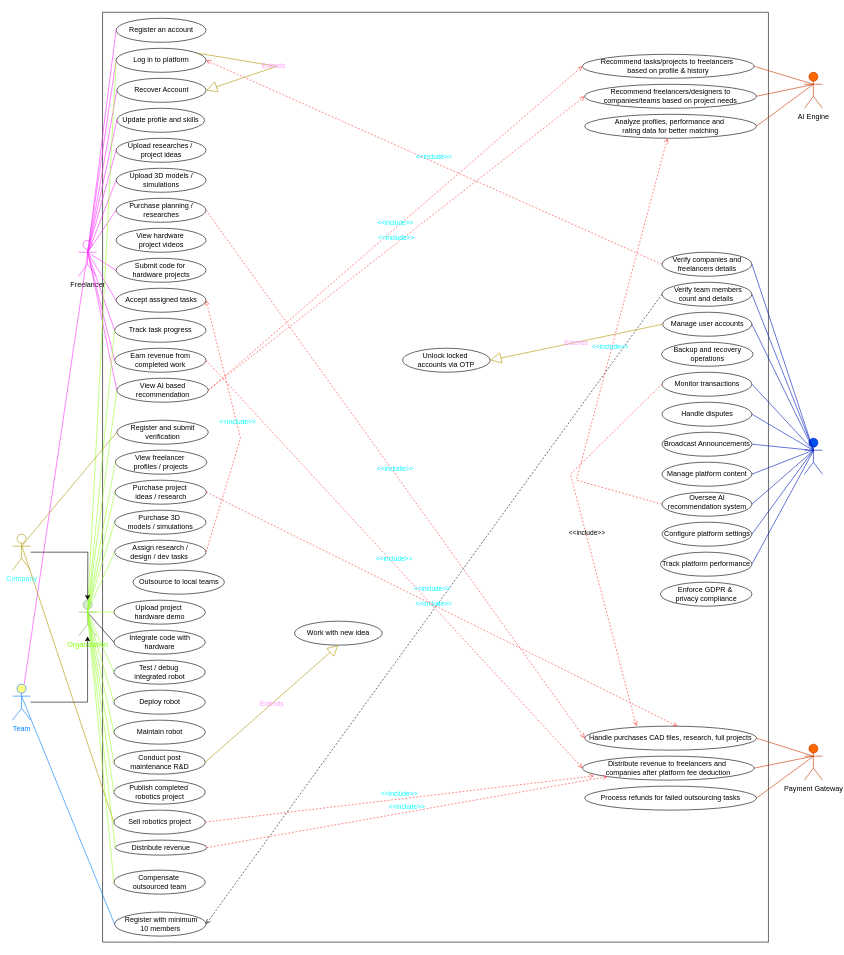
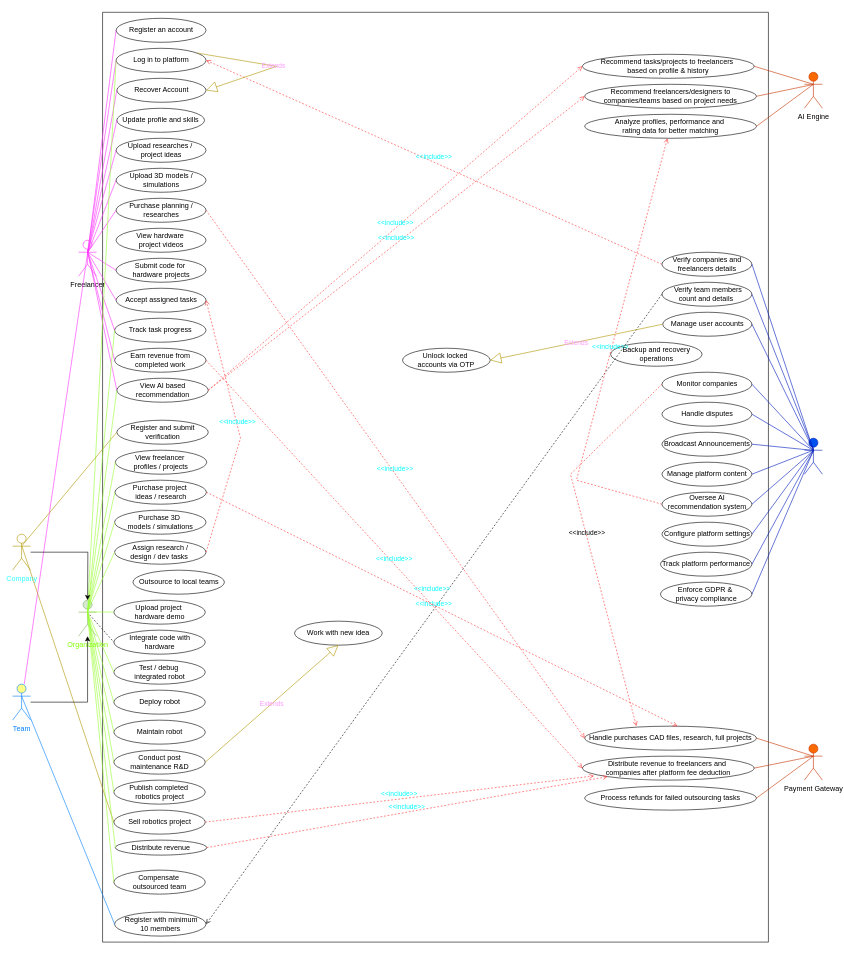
node "Backup and recovery operations": moved (707, 354) -> (656, 354)
node "Monitor transactions": label "Monitor transactions" -> "Monitor companies"
edge "Admin" -- "Enforce GDPR & privacy compliance": added
edge "Organization" -- "Integrate code with hardware": style solid -> dashed
